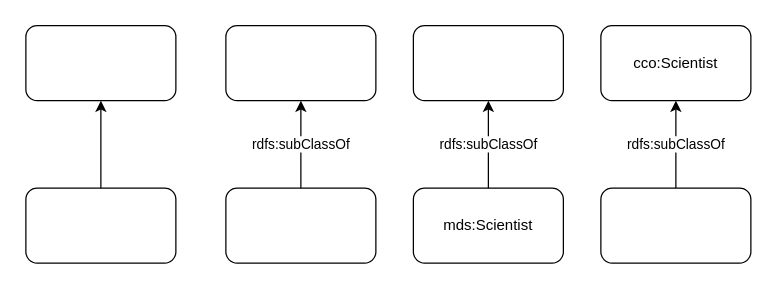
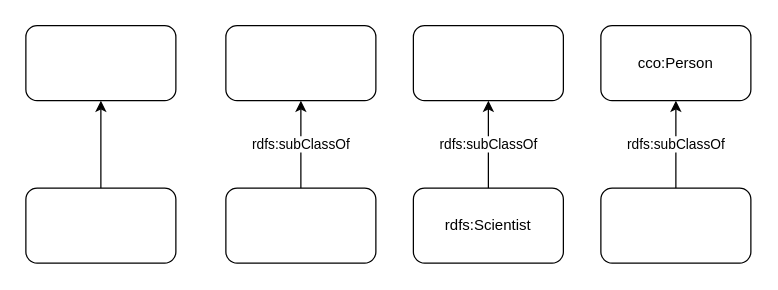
node "cco:Scientist": label "cco:Scientist" -> "cco:Person"
node "mds:Scientist": label "mds:Scientist" -> "rdfs:Scientist"
